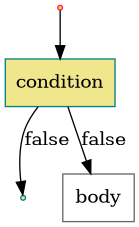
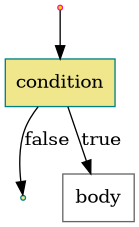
edge "condition" -> "body": label "false" -> "true"
